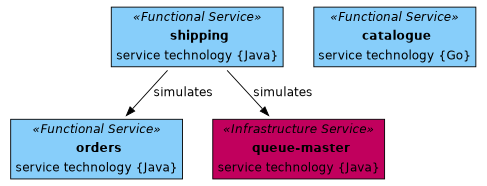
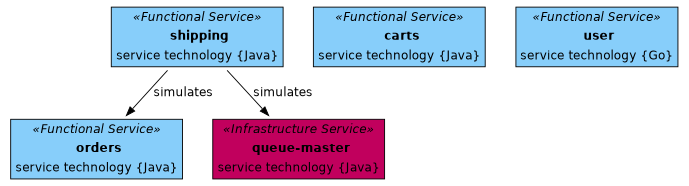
node "catalogue": removed
node "carts": added
node "user": added
